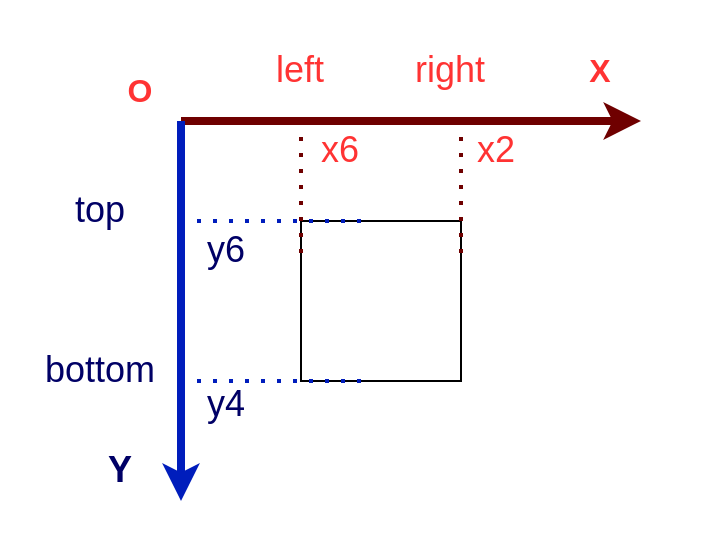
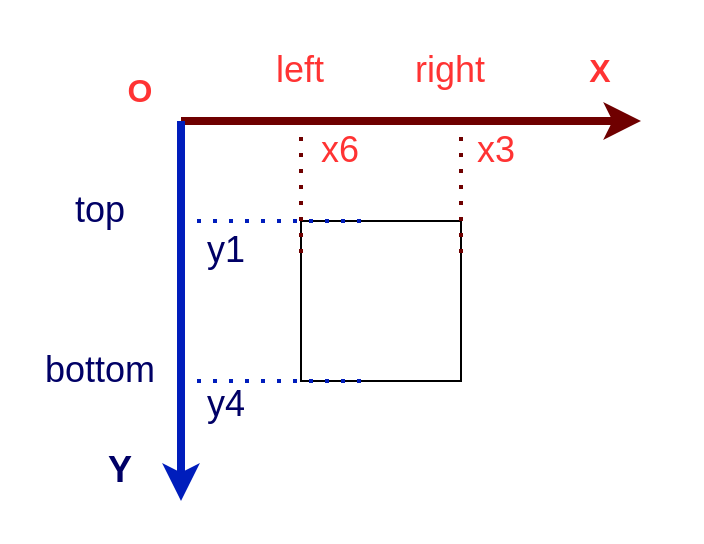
node "x2": label "x2" -> "x3"
node "y6": label "y6" -> "y1"
